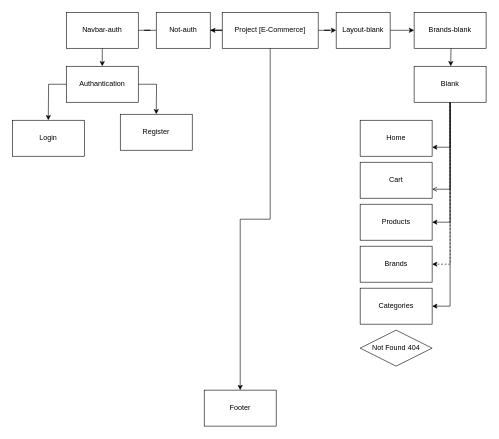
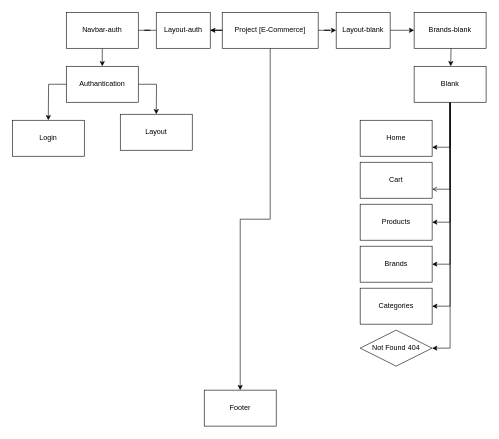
node "Not-auth": label "Not-auth" -> "Layout-auth"
node "Register": label "Register" -> "Layout"
edge "Blank" -> "Brands": style dashed -> solid
edge "Blank" -> "Not Found 404": added
